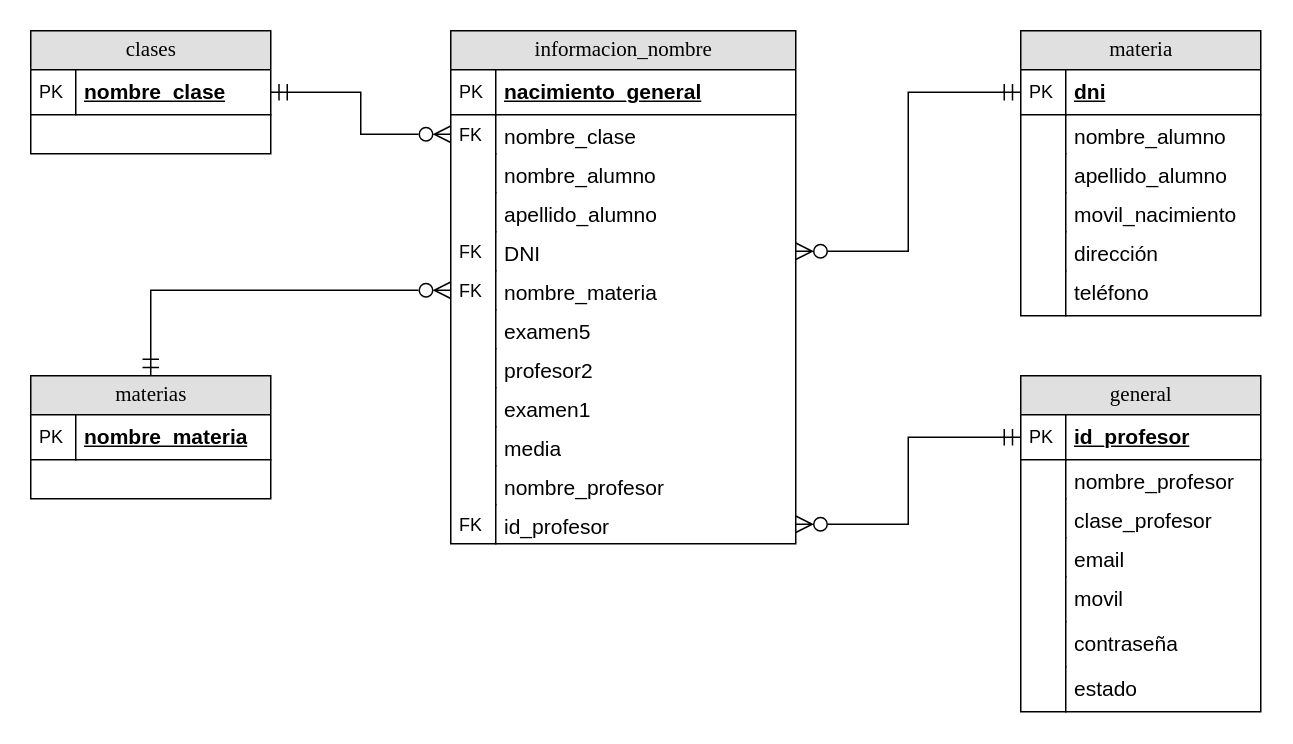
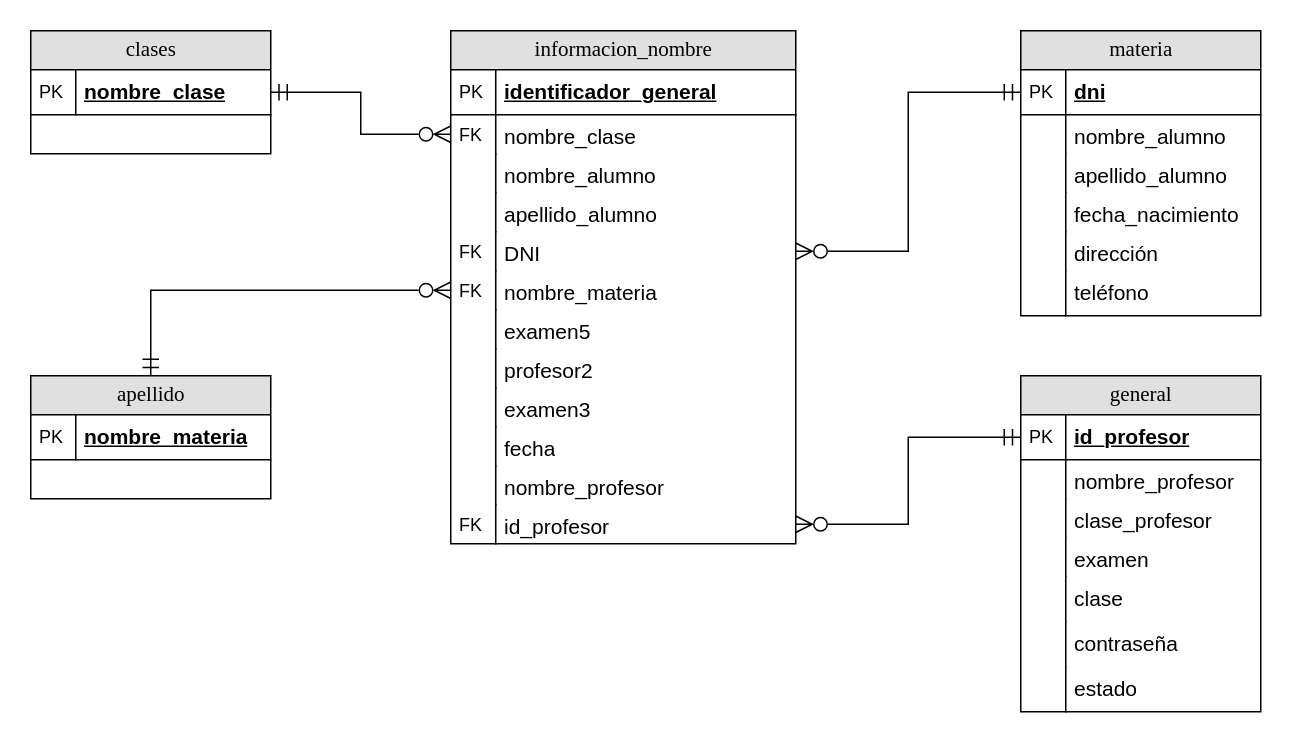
node "nacimiento_general": label "nacimiento_general" -> "identificador_general"
node "movil_nacimiento": label "movil_nacimiento" -> "fecha_nacimiento"
node "materias": label "materias" -> "apellido"
node "examen1": label "examen1" -> "examen3"
node "media": label "media" -> "fecha"
node "email": label "email" -> "examen"
node "movil": label "movil" -> "clase"
